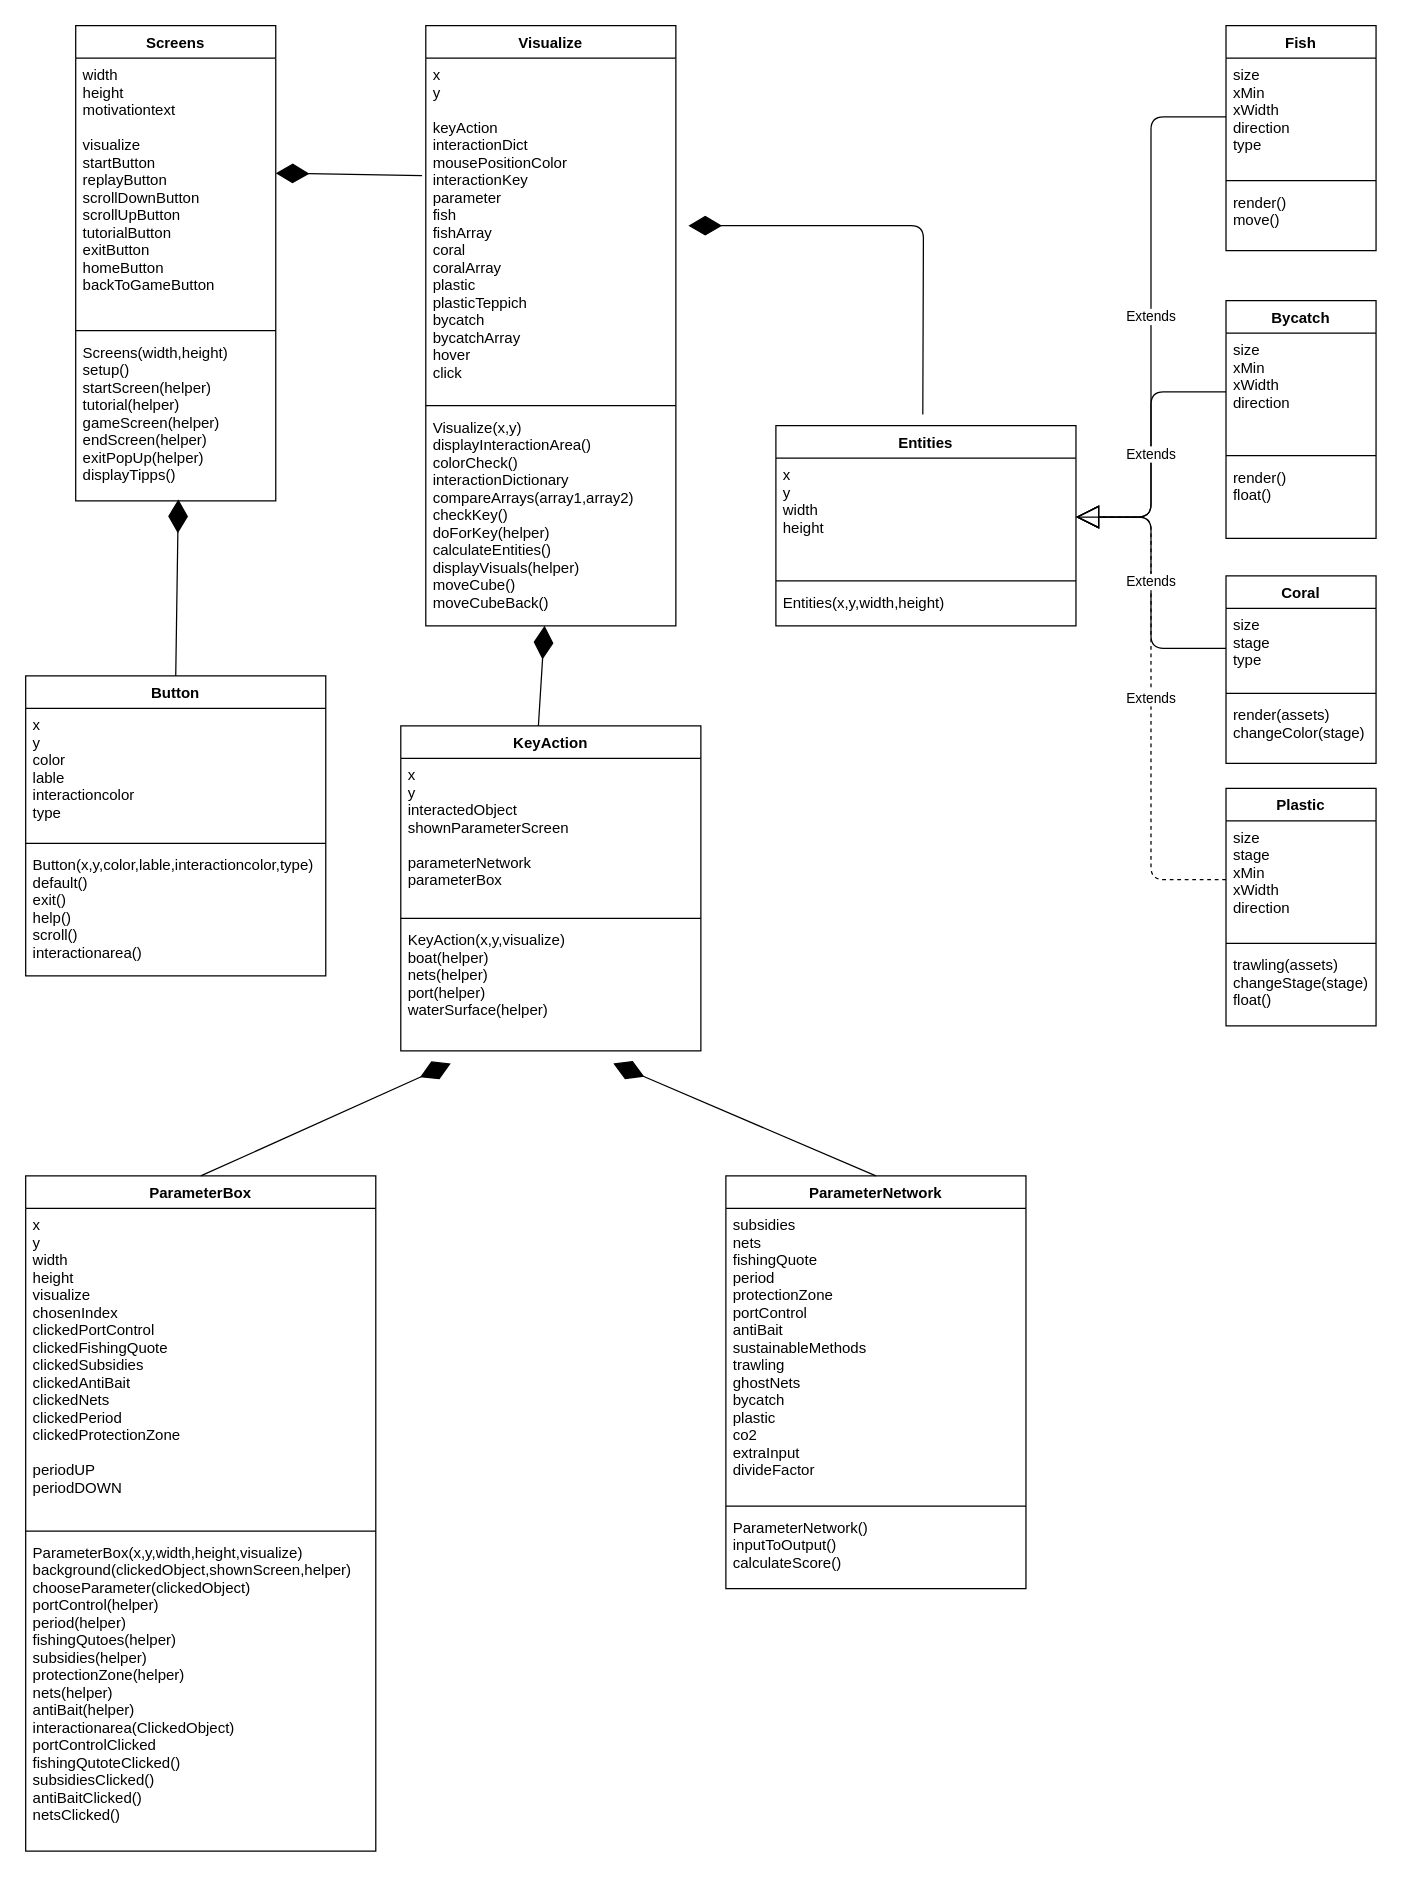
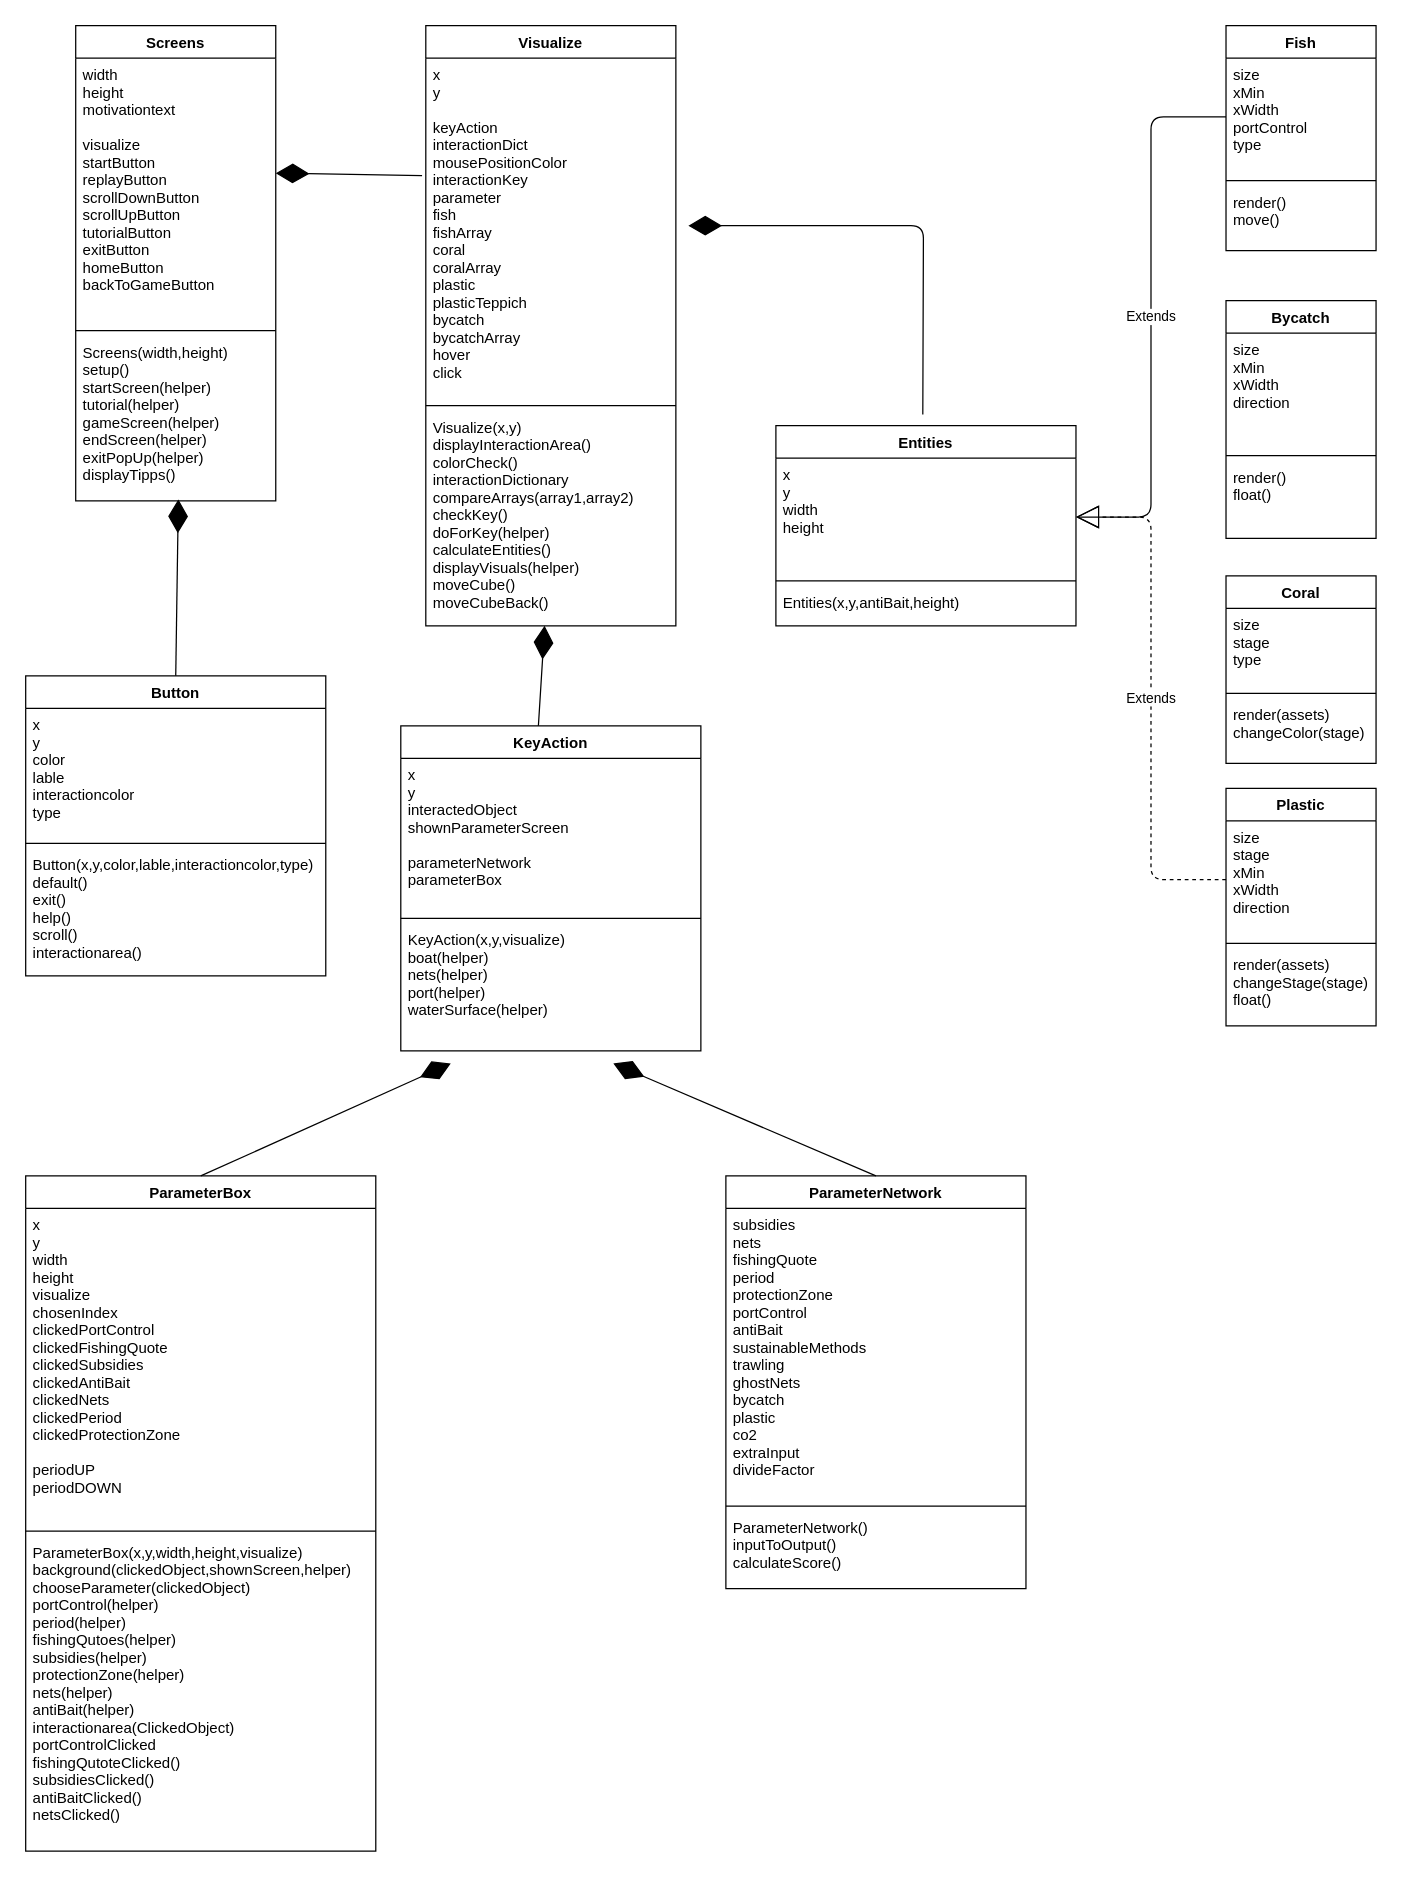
node "size xMin xWidth direction type": label "size xMin xWidth direction type" -> "size xMin xWidth portControl type"
edge "size xMin xWidth direction" -> "x y width height": removed, label "Extends"
node "Entities(x,y,width,height)": label "Entities(x,y,width,height)" -> "Entities(x,y,antiBait,height)"
edge "size stage type" -> "x y width height": removed, label "Extends"
node "trawling(assets) changeStage(stage) float()": label "trawling(assets) changeStage(stage) float()" -> "render(assets) changeStage(stage) float()"
